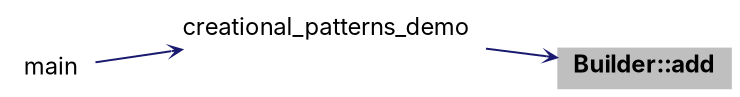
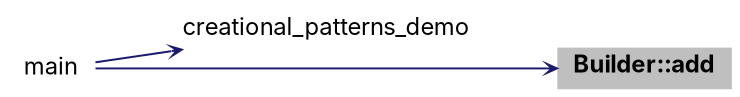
edge "creational_patterns_demo" -> "Builder::add": now "main" -> "Builder::add"
